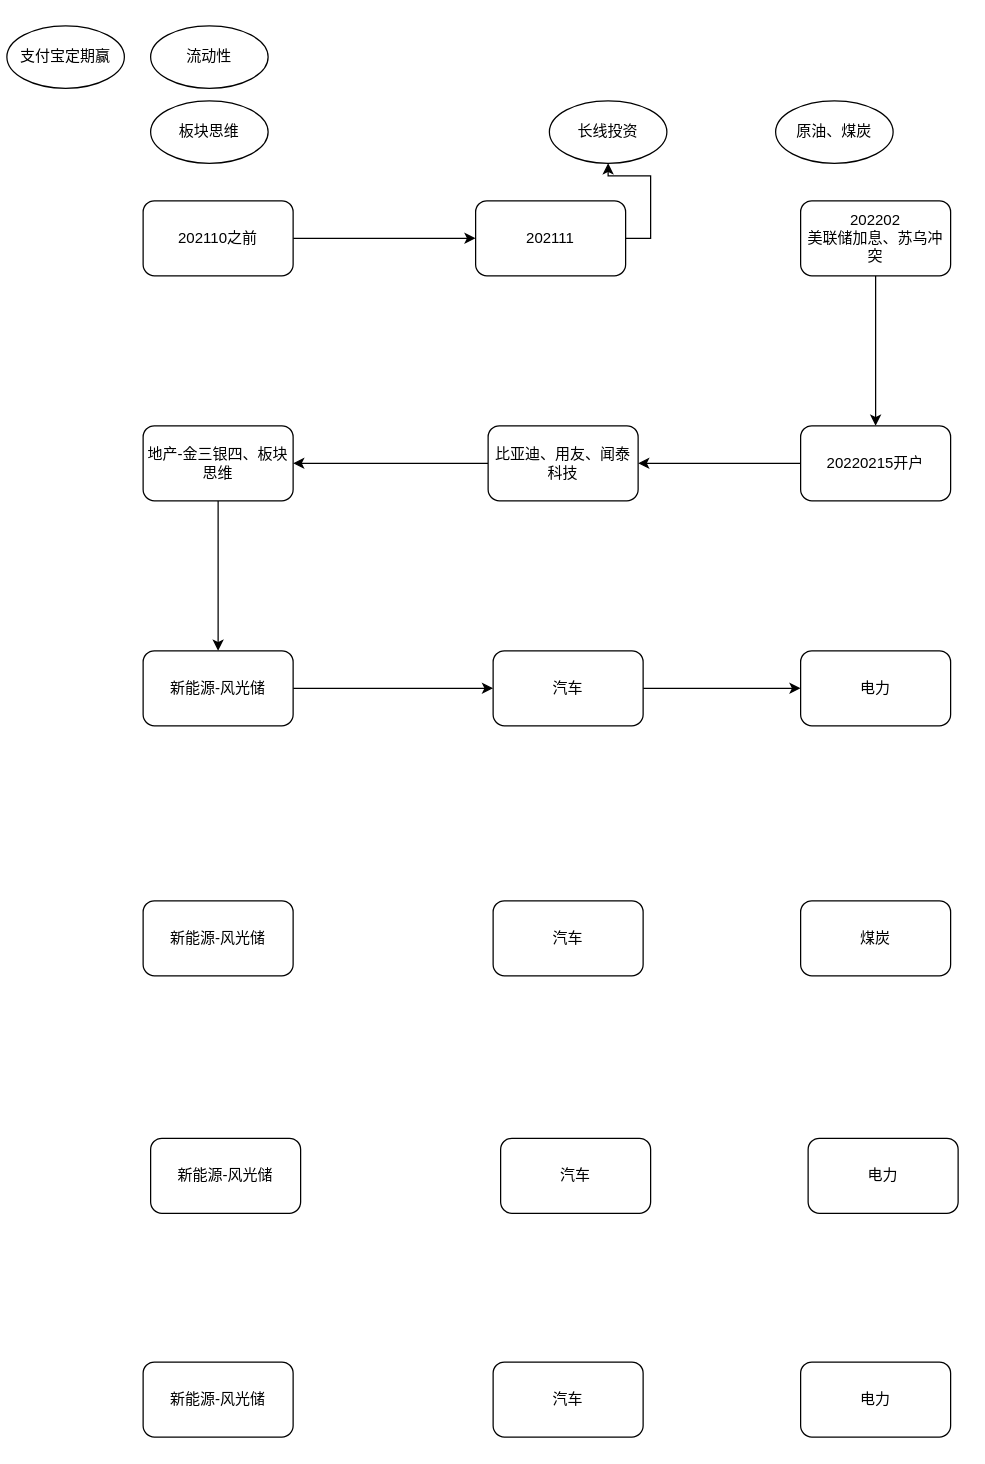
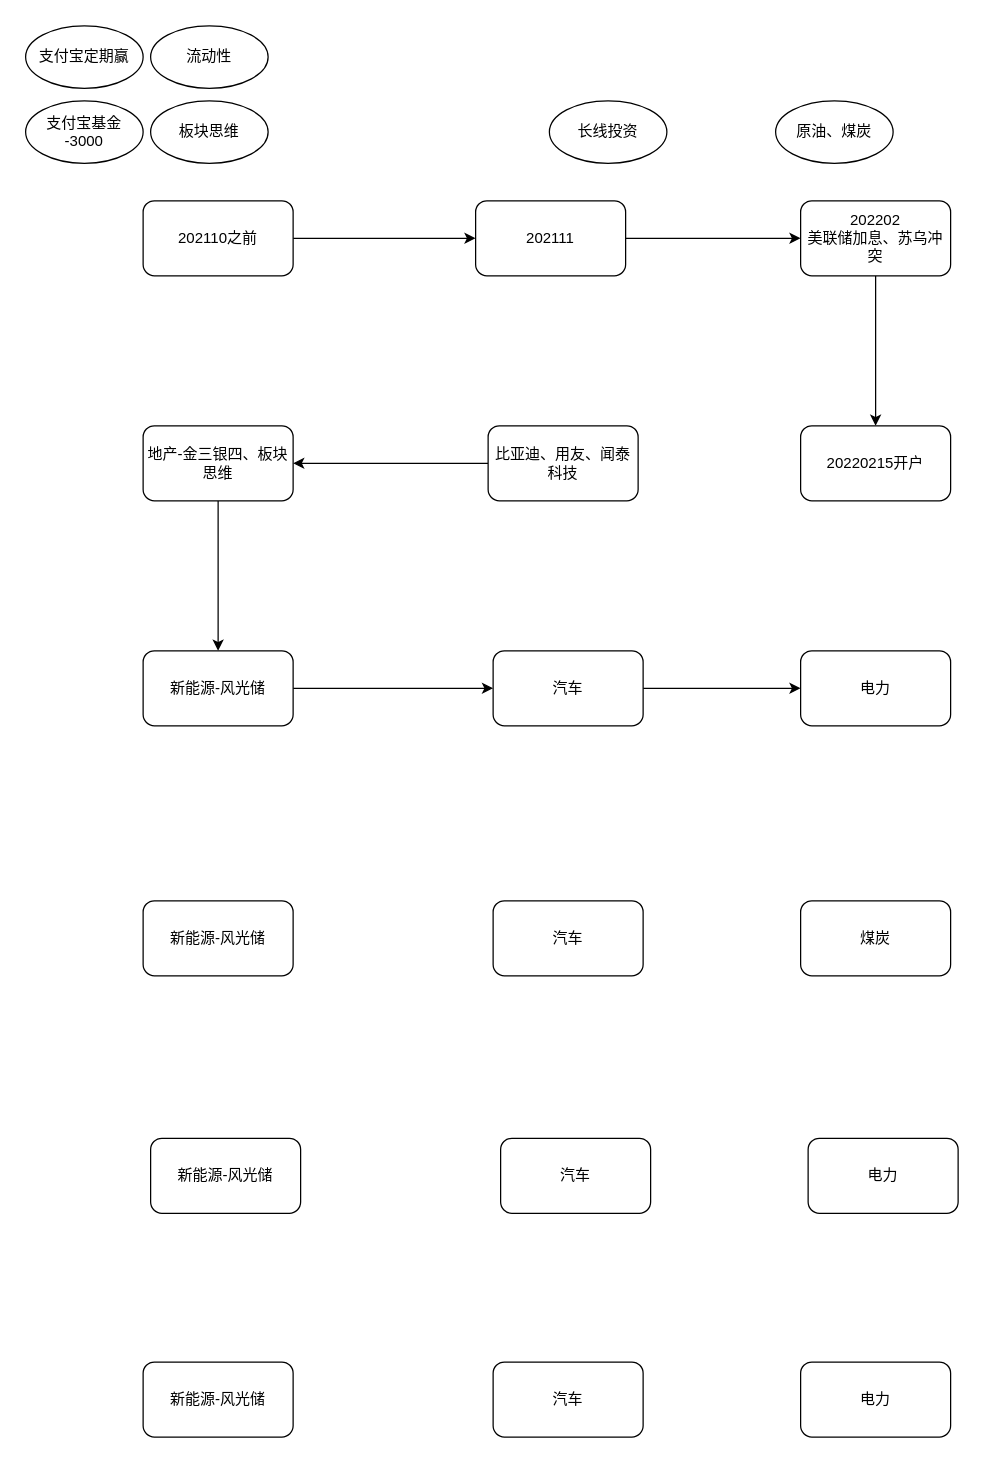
node "支付宝定期赢": moved (66, 57) -> (84, 57)
node "支付宝基金 -3000": added
edge "202111" -> "长线投资": now "202111" -> "202202 美联储加息、苏乌冲突"
edge "20220215开户" -> "比亚迪、用友、闻泰科技": removed
